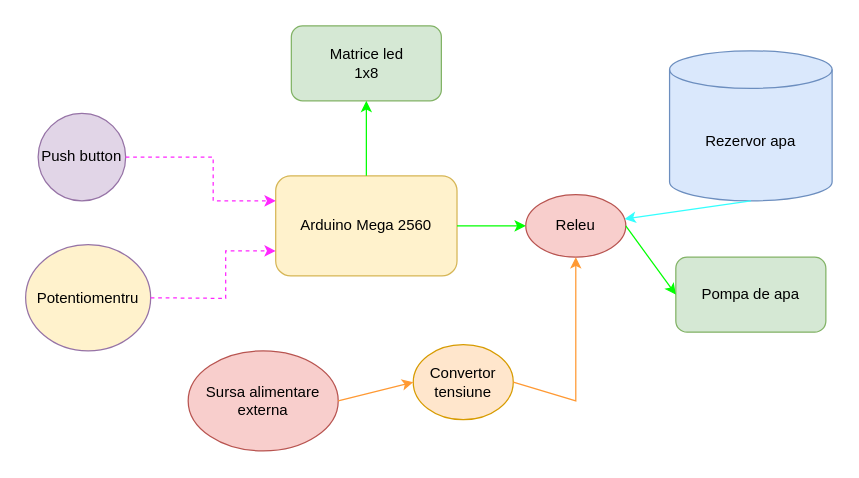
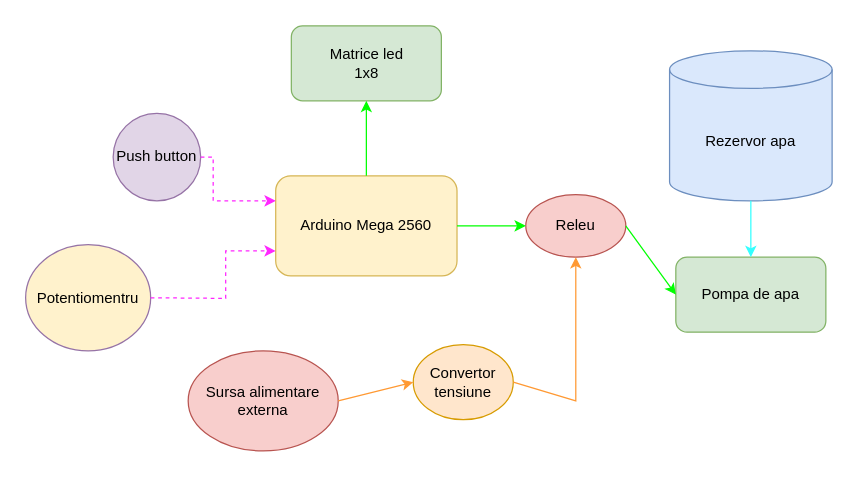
node "Push button": moved (82, 157) -> (157, 157)
edge "Rezervor apa" -> "Releu": now "Rezervor apa" -> "Pompa de apa"
